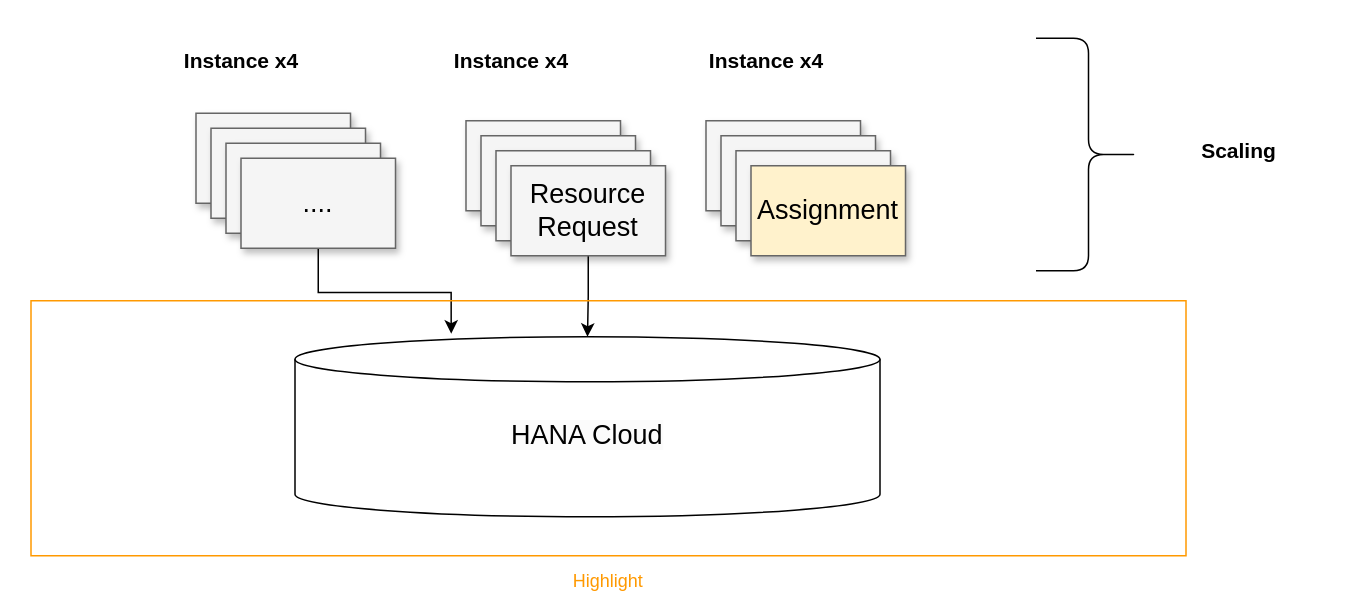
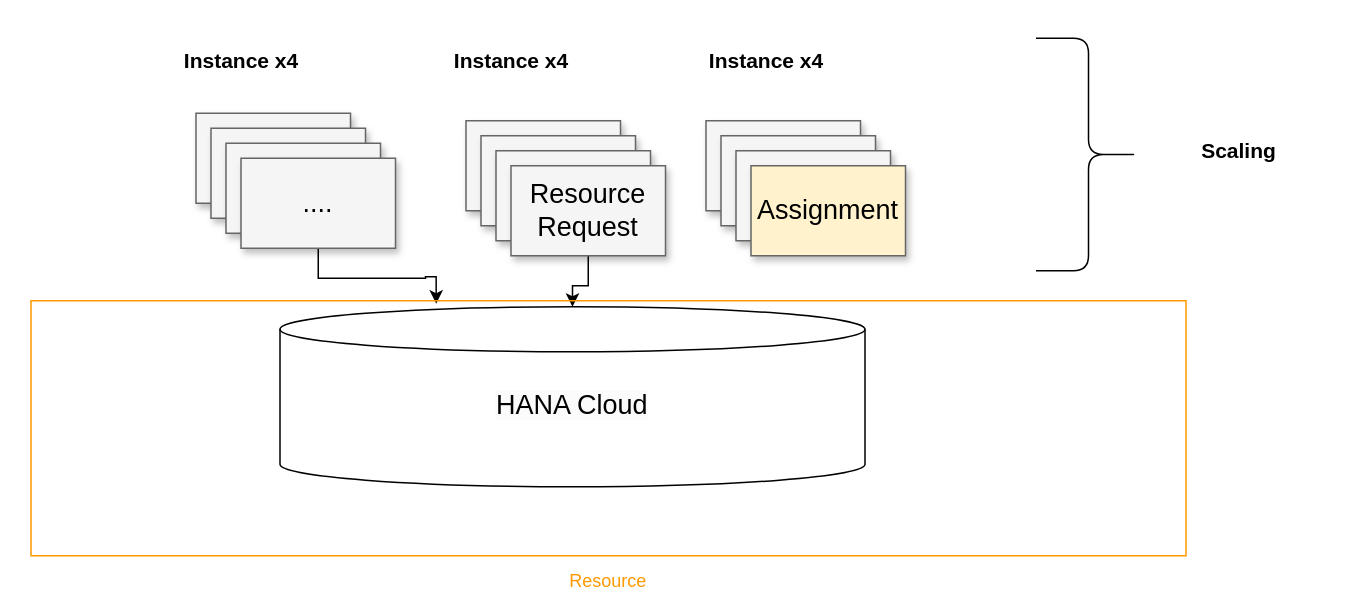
node "HANA Cloud": moved (587, 427) -> (572, 397)
node "Highlight": label "Highlight" -> "Resource"
